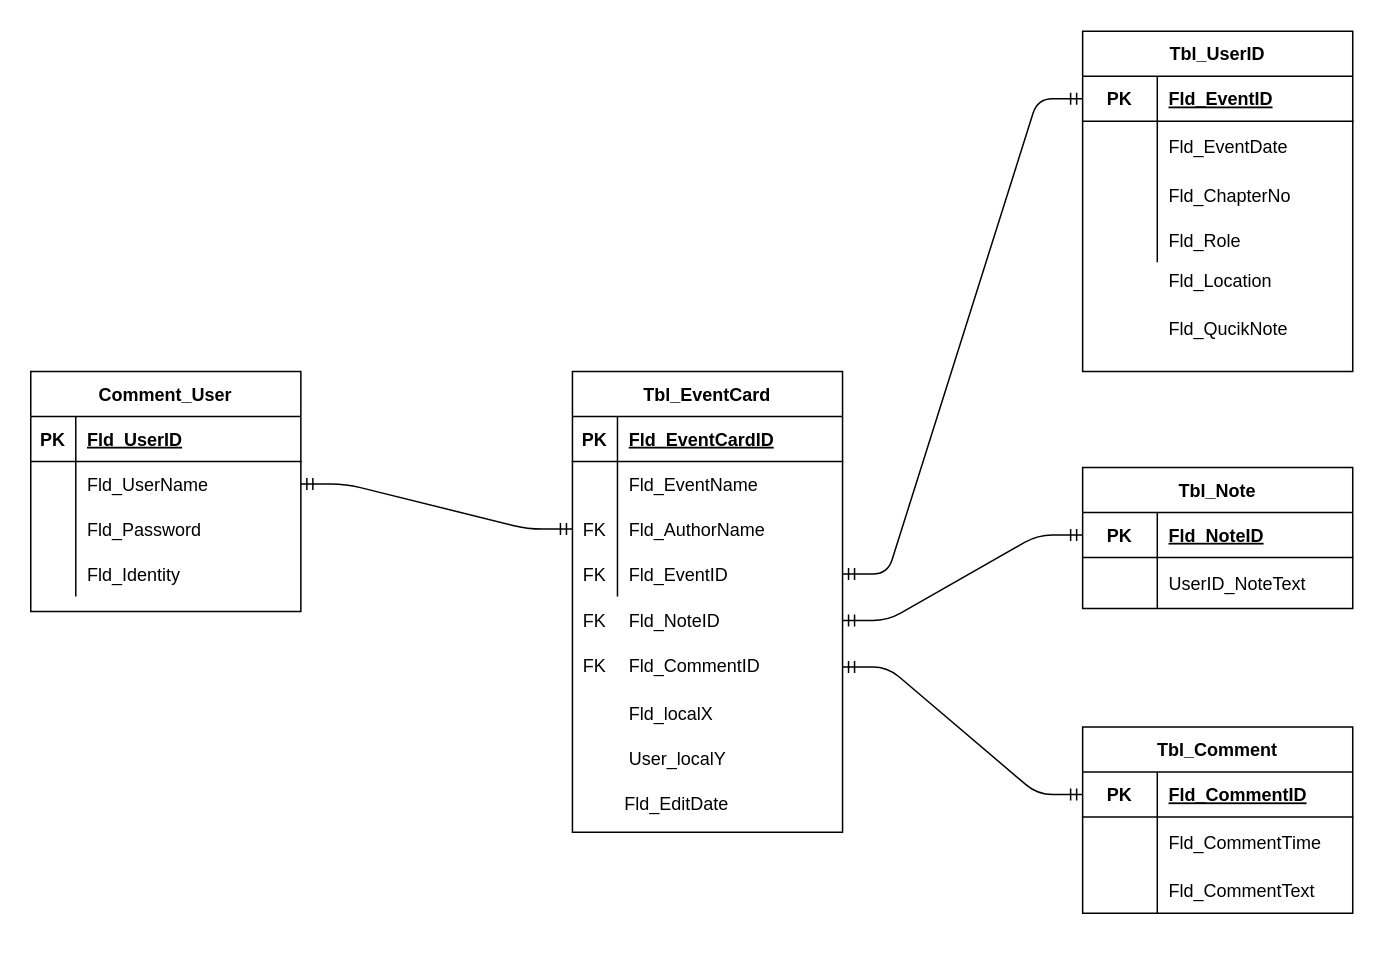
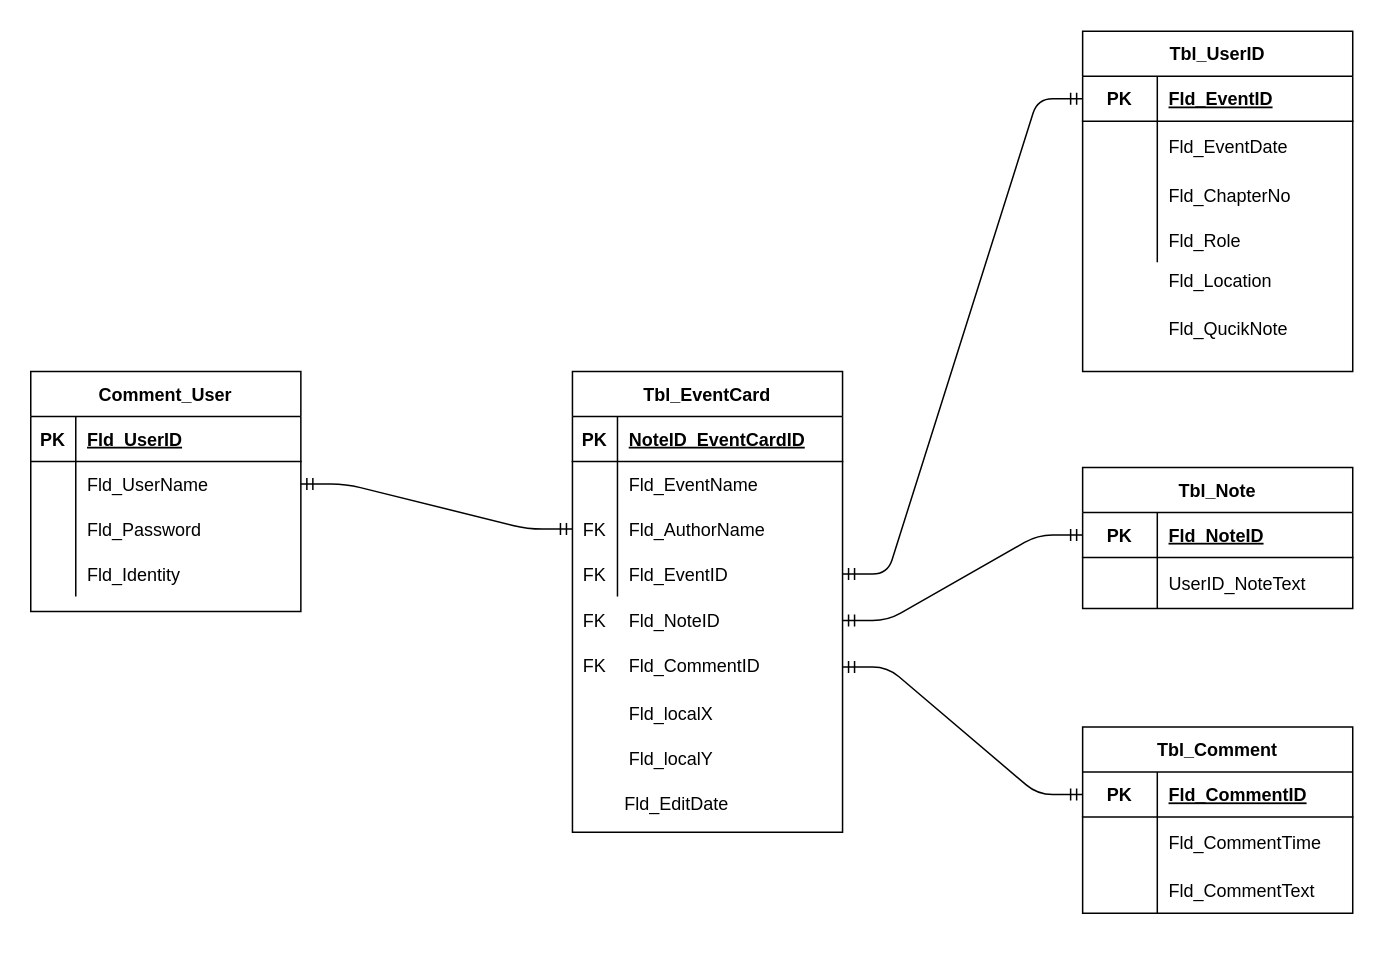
node "Fld_EventCardID": label "Fld_EventCardID" -> "NoteID_EventCardID"
node "User_localY": label "User_localY" -> "Fld_localY"
